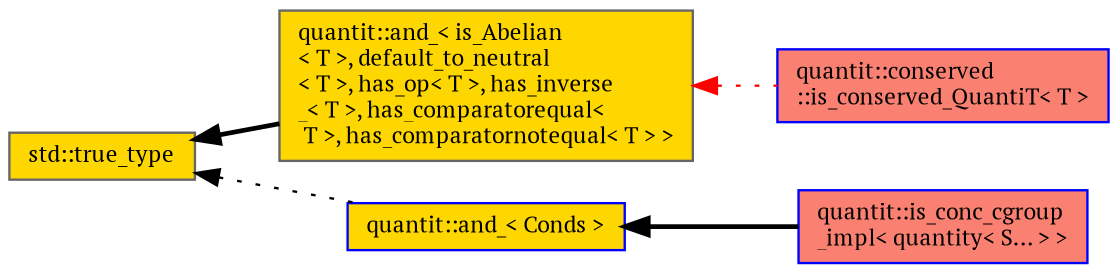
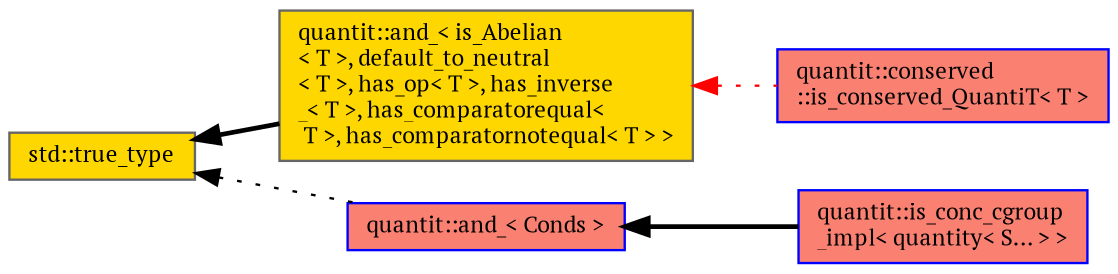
node "quantit::and_< Conds >": fillcolor gold -> salmon
